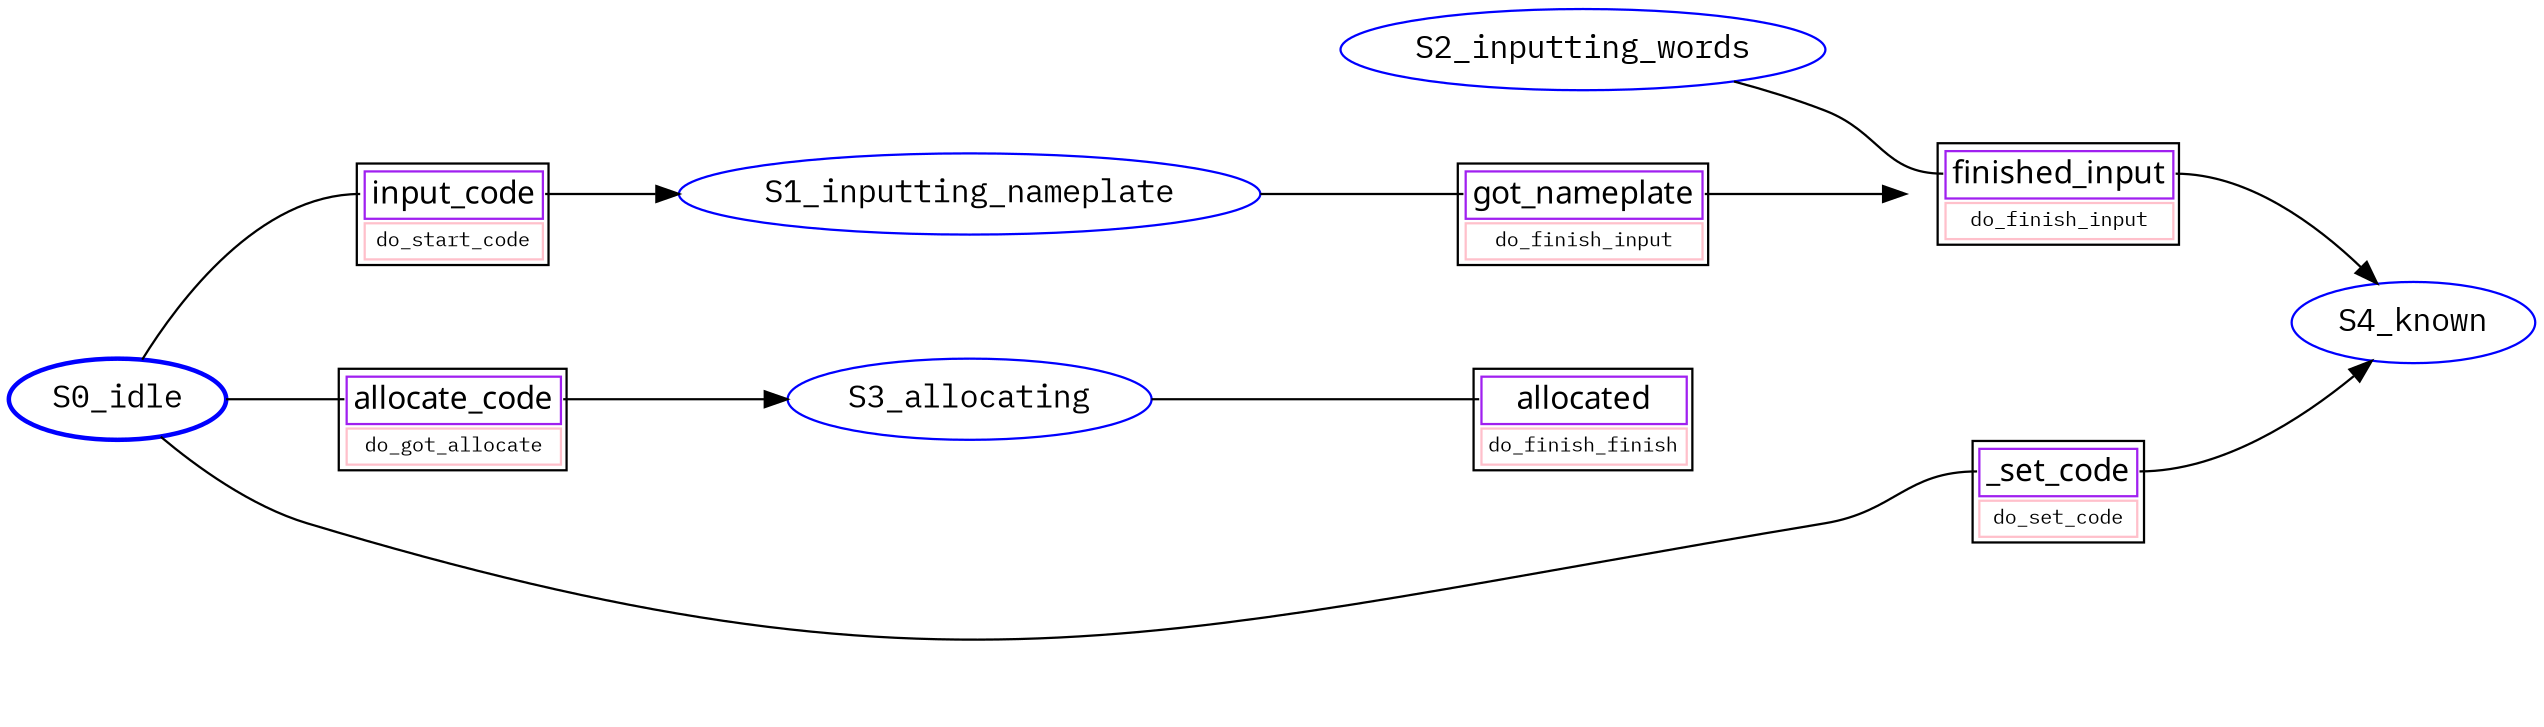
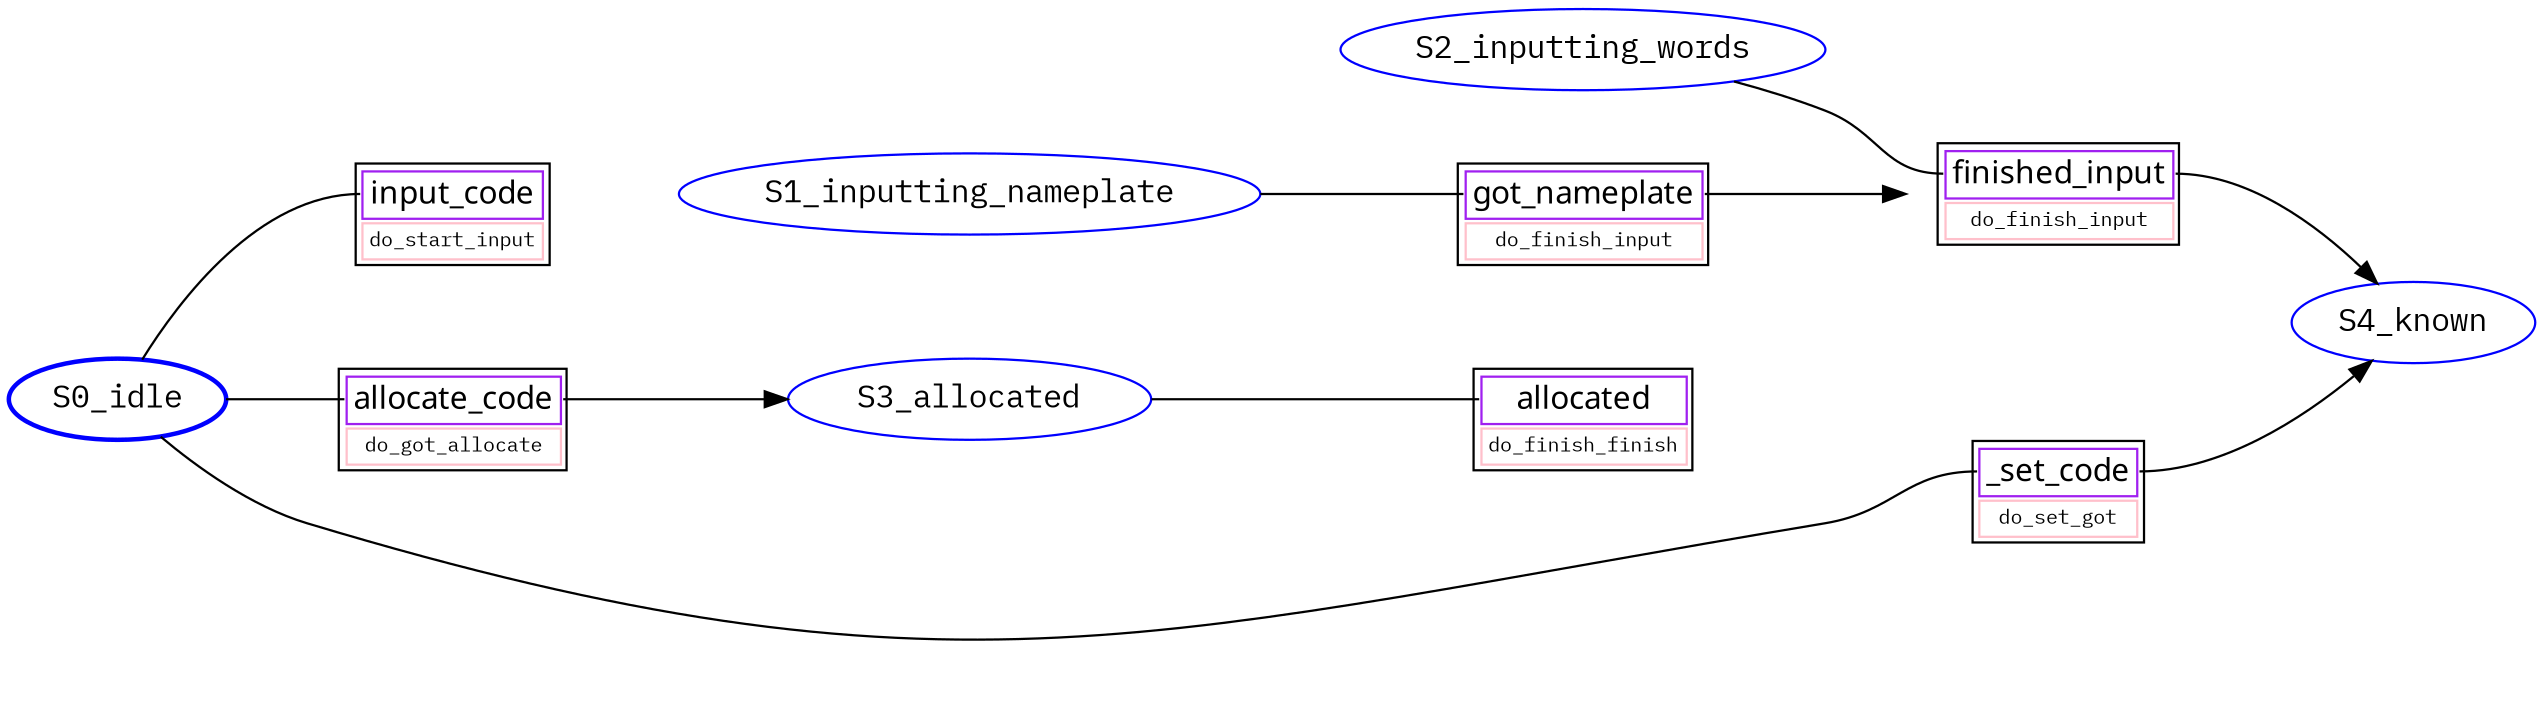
edge "input_code" -> "S1_inputting_nameplate": removed
node "input_code": text "do_start_code" -> "do_start_input"
node "S3_allocating": label "S3_allocating" -> "S3_allocated"
node "_set_code": text "do_set_code" -> "do_set_got"
